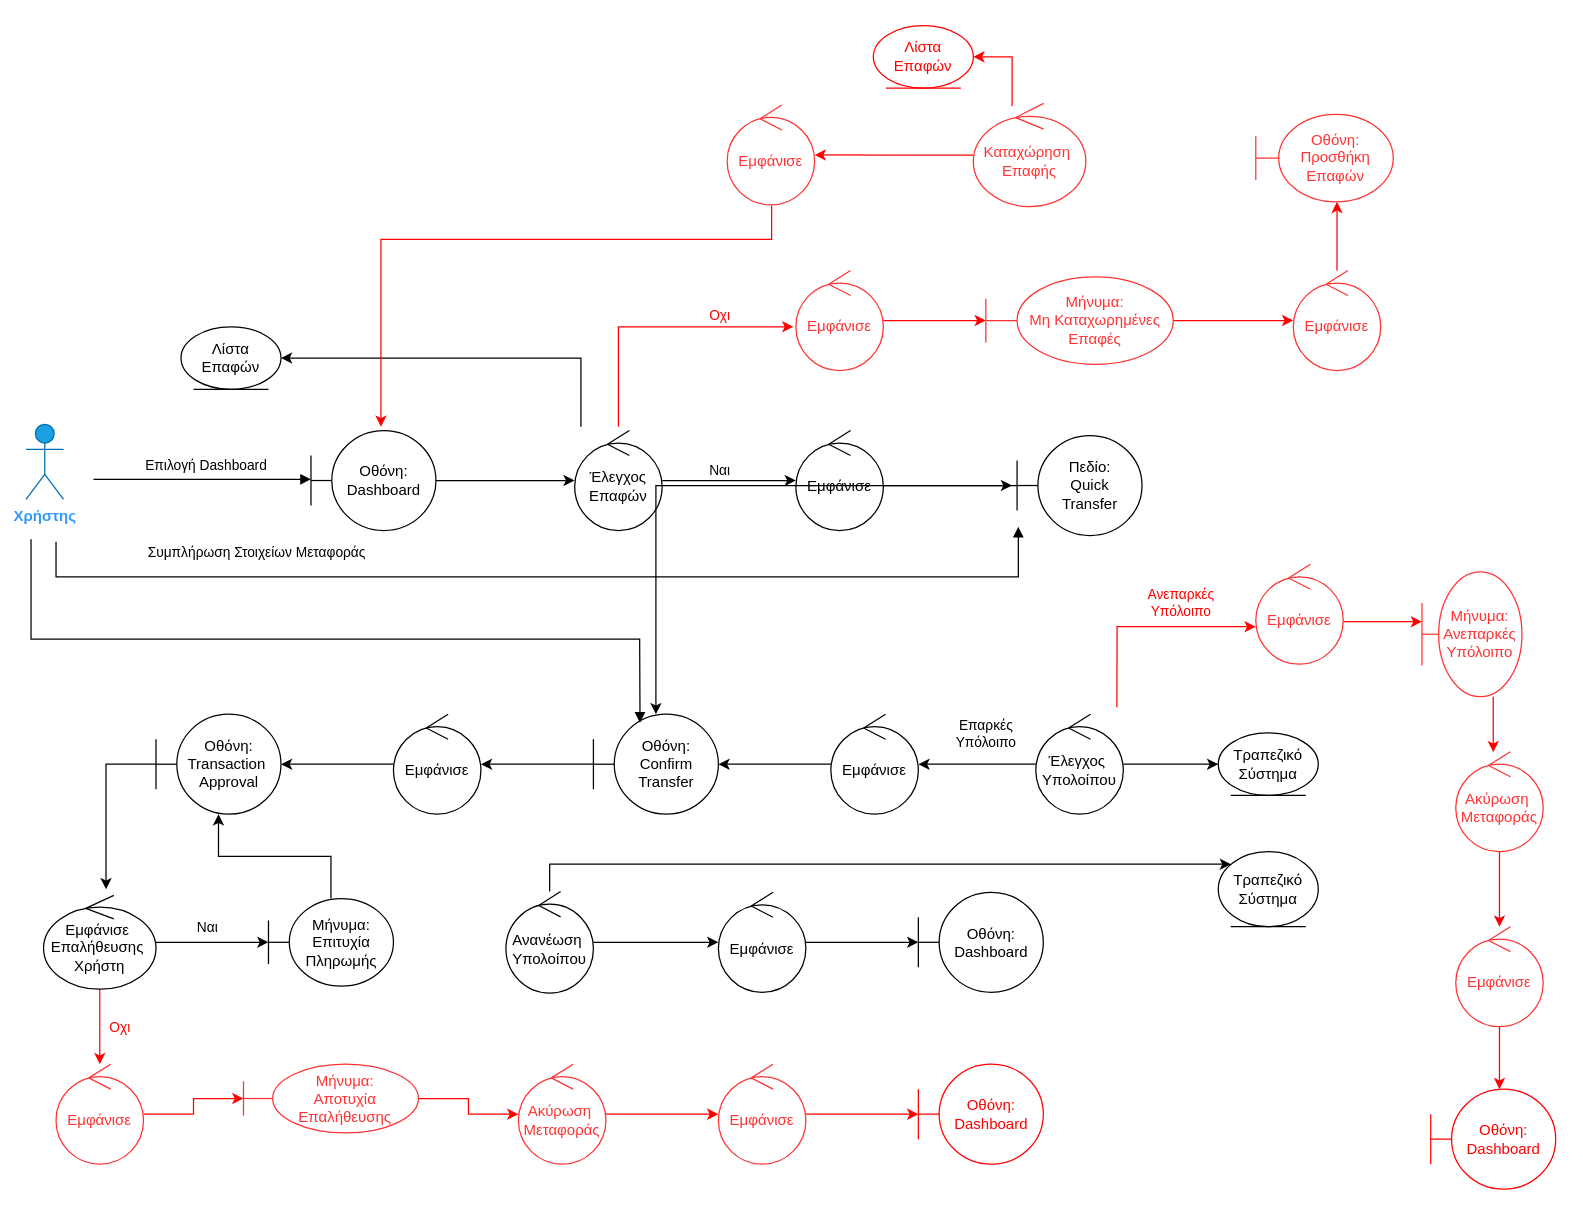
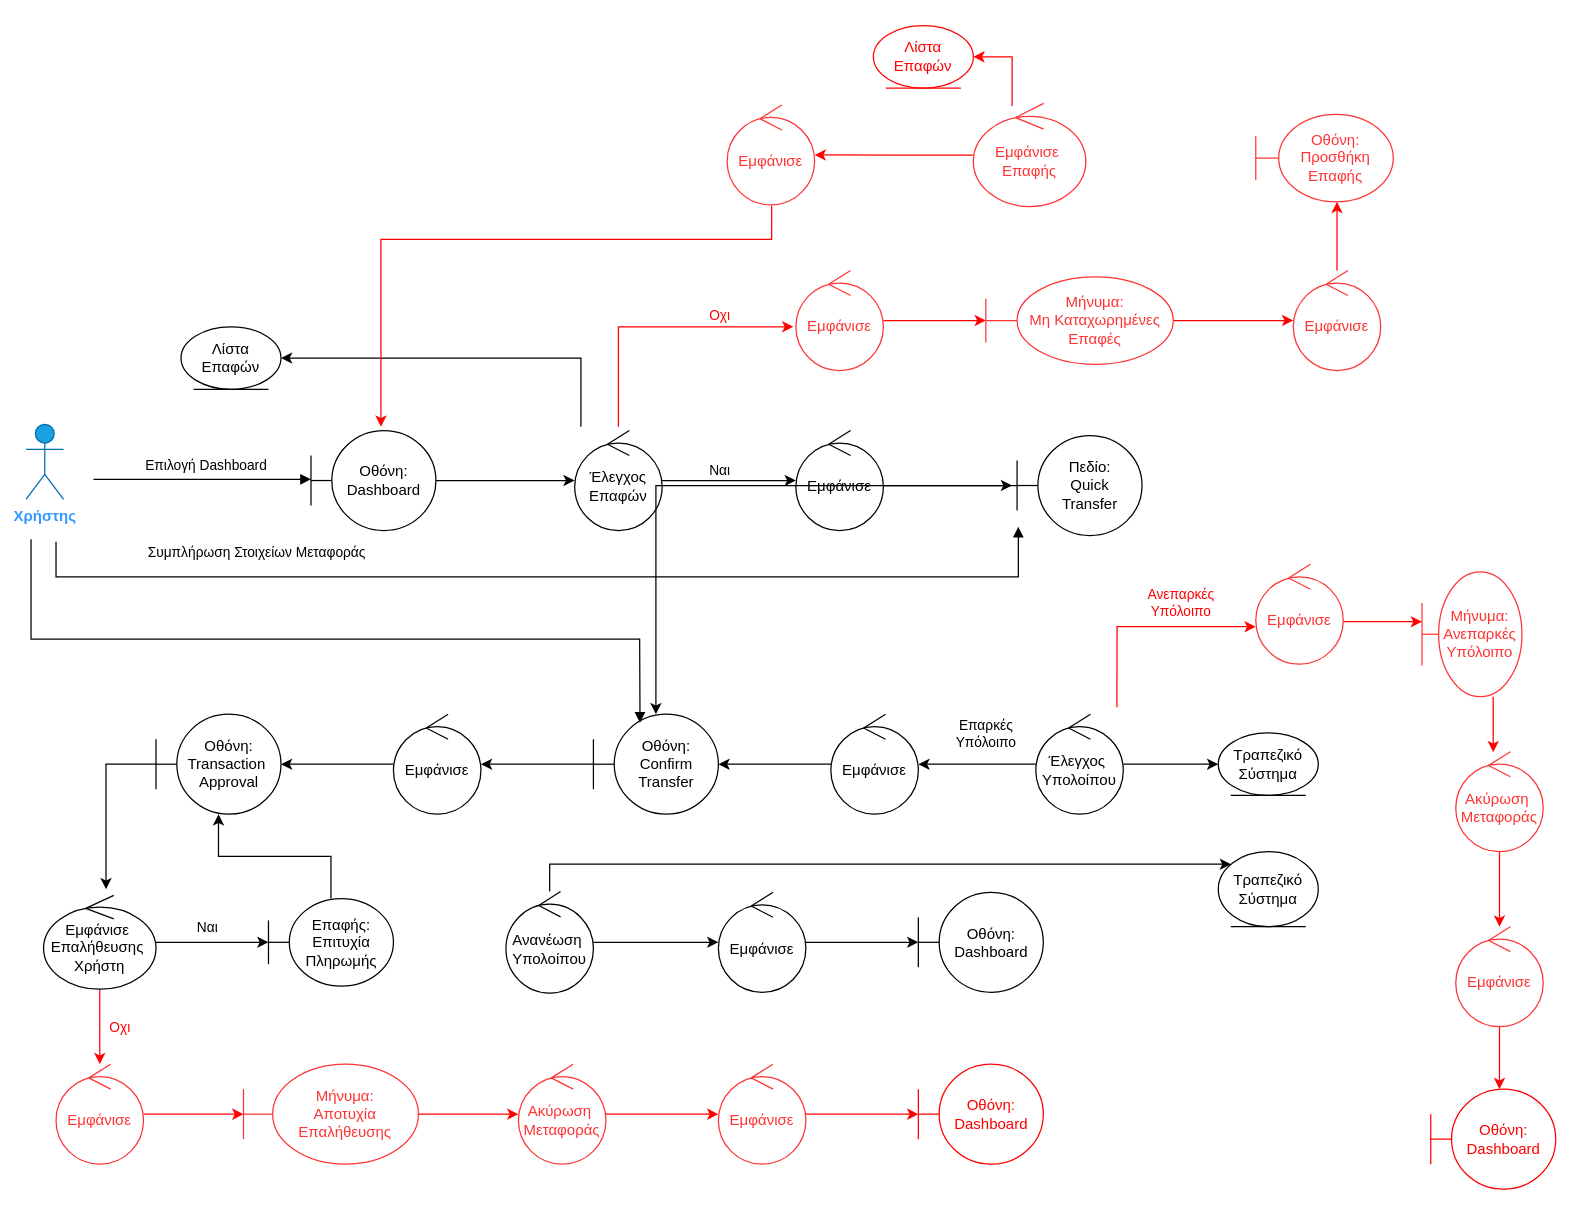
node "Οθόνη: Προσθήκη Επαφών": label "Οθόνη: Προσθήκη Επαφών" -> "Οθόνη: Προσθήκη Επαφής"
node "Καταχώρηση Επαφής": label "Καταχώρηση Επαφής" -> "Εμφάνισε Επαφής"
node "Μήνυμα: Επιτυχία Πληρωμής": label "Μήνυμα: Επιτυχία Πληρωμής" -> "Επαφής: Επιτυχία Πληρωμής"
node "Μήνυμα: Αποτυχία Επαλήθευσης": size 175x69 -> 175x100
